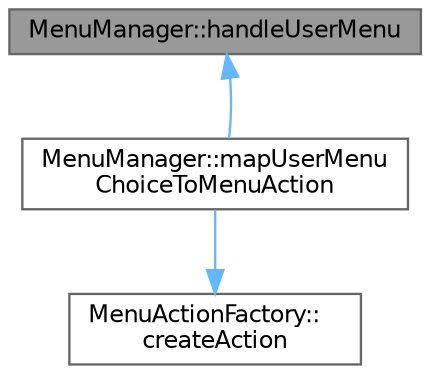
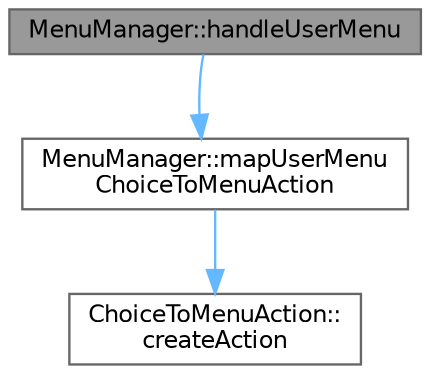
edge "MenuManager::mapUserMenu ChoiceToMenuAction" -> "MenuManager::handleUserMenu": reversed
node "MenuActionFactory:: createAction": label "MenuActionFactory:: createAction" -> "ChoiceToMenuAction:: createAction"
